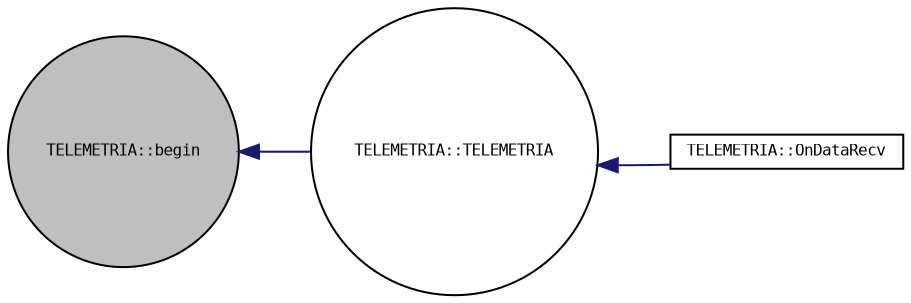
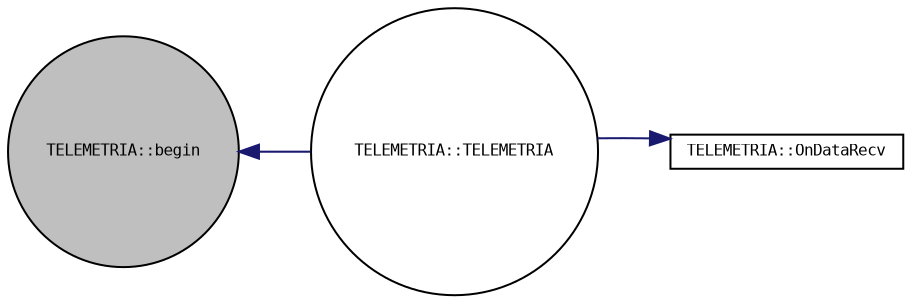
edge "TELEMETRIA::OnDataRecv" -> "TELEMETRIA::TELEMETRIA": reversed
